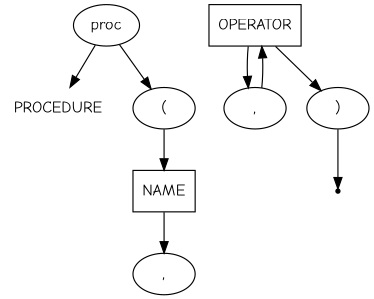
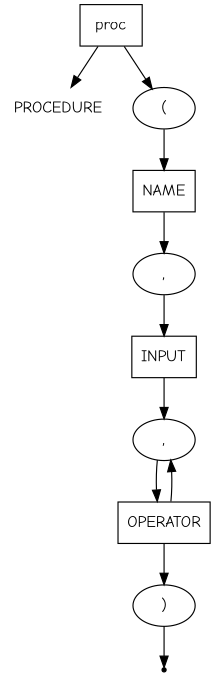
node "proc": shape ellipse -> box
node "INPUT": added
